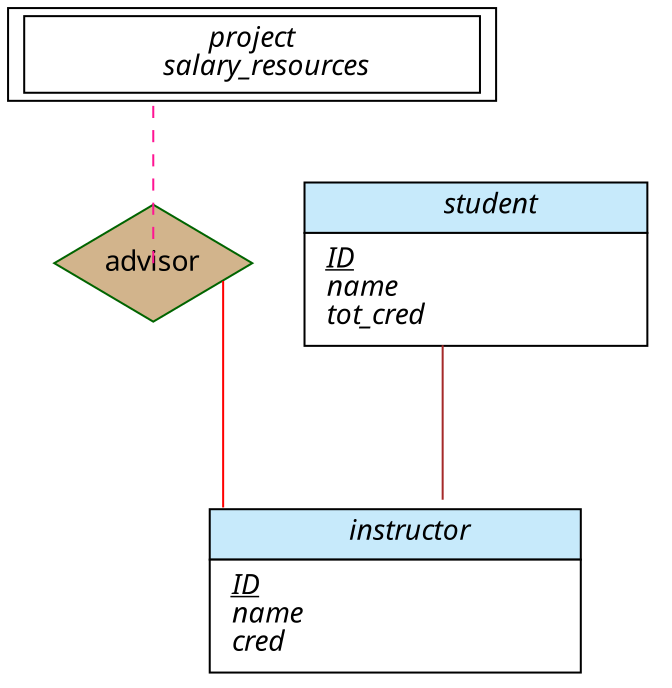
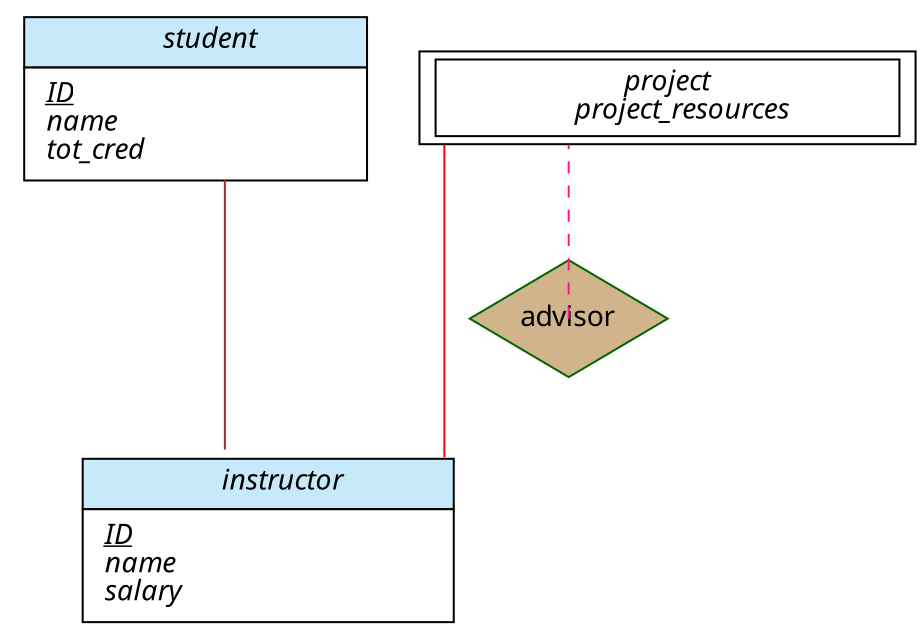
node "project": text "salary_resources" -> "project_resources"
edge "advisor" -- "instructor": now "project" -- "instructor"
node "instructor": text "cred" -> "salary"
